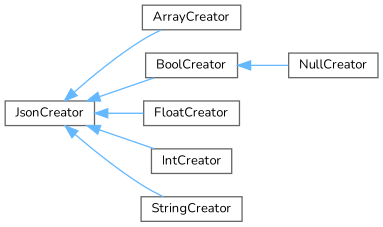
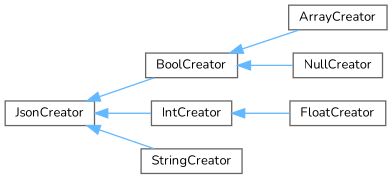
edge "ArrayCreator" -> "JsonCreator": now "ArrayCreator" -> "BoolCreator"
edge "FloatCreator" -> "JsonCreator": now "FloatCreator" -> "IntCreator"
